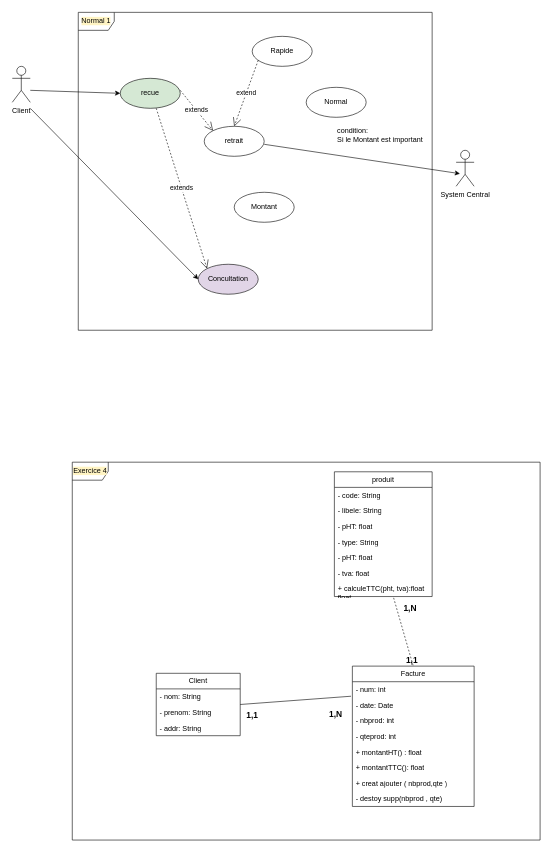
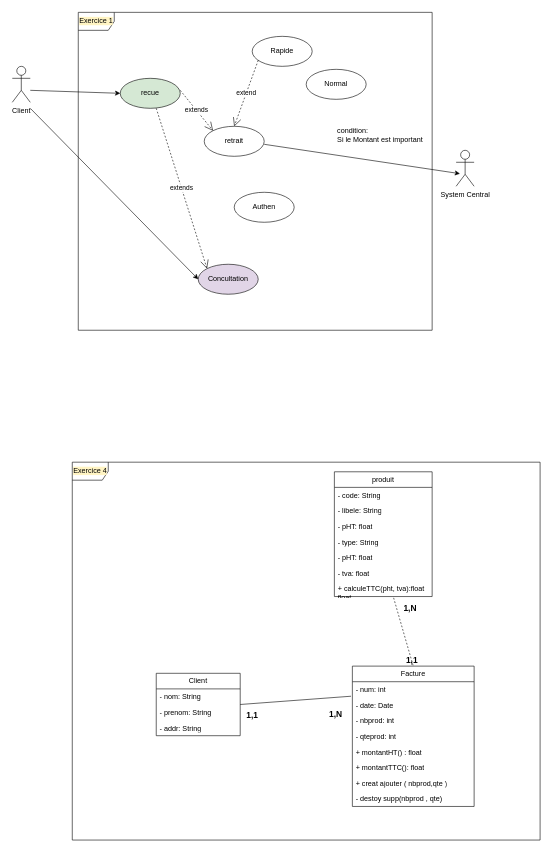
node "Normal 1": label "Normal 1" -> "Exercice 1"
node "Normal": moved (336, 102) -> (336, 84)
node "Montant": label "Montant" -> "Authen"
